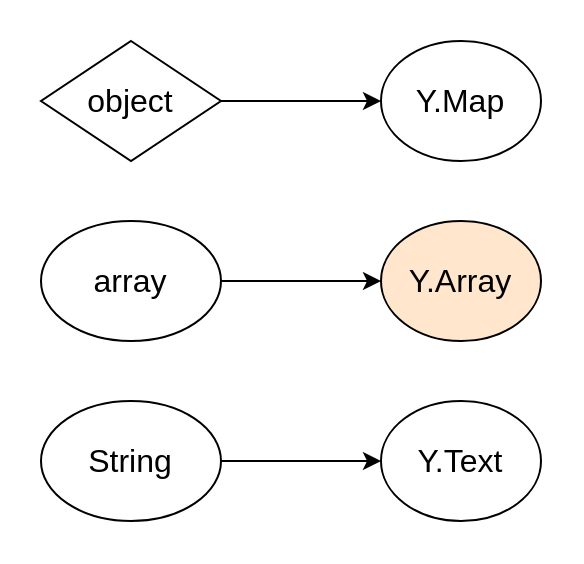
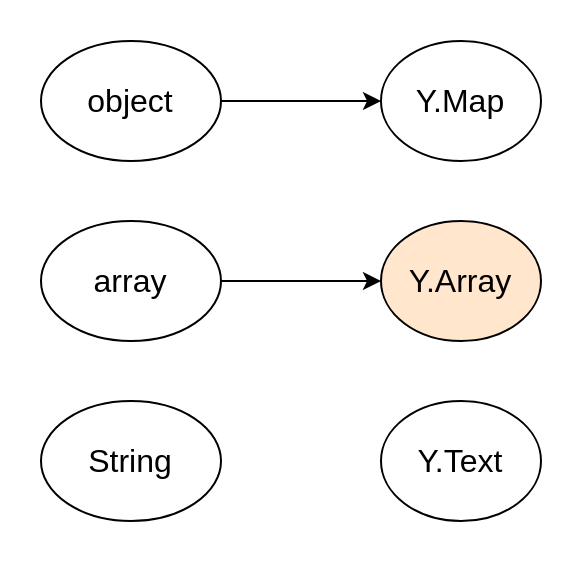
node "object": shape diamond -> ellipse
edge "String" -> "Y.Text": removed
